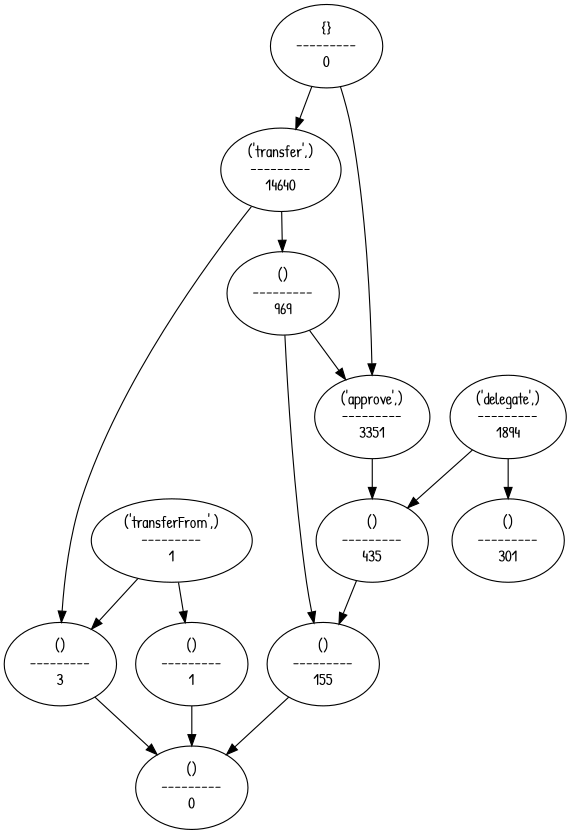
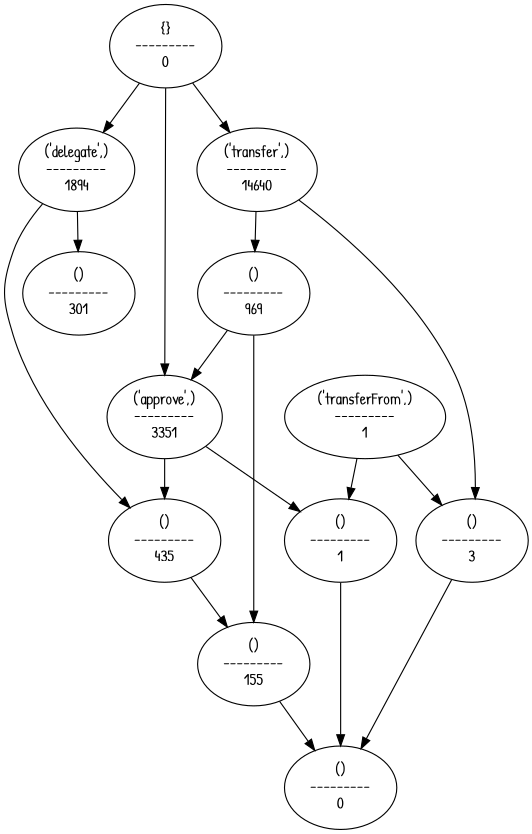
edge "{} --------- 0" -> "('delegate',) --------- 1894": added
edge "('approve',) --------- 3351" -> "() --------- 1": added
